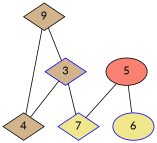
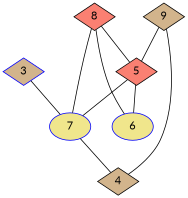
node "8": added
edge "9" -- "3": now "9" -- "5"
node "5": shape ellipse -> diamond
edge "3" -- "4": now "7" -- "4"
node "7": shape diamond -> ellipse
